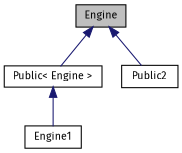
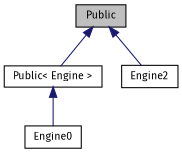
node "Engine": label "Engine" -> "Public"
node "Public2": label "Public2" -> "Engine2"
node "Engine1": label "Engine1" -> "Engine0"
